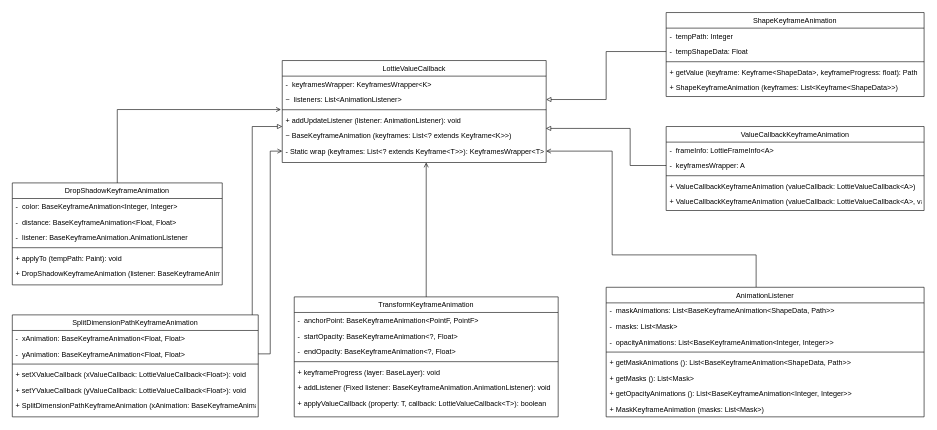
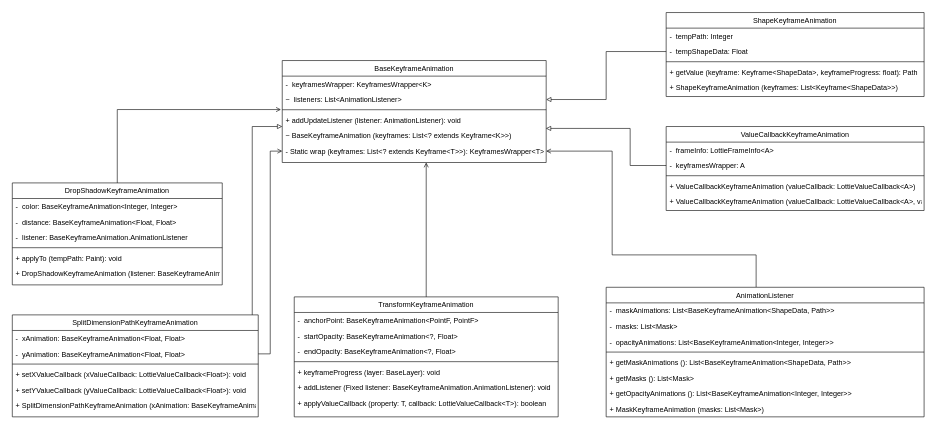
node "LottieValueCallback": label "LottieValueCallback" -> "BaseKeyframeAnimation"
